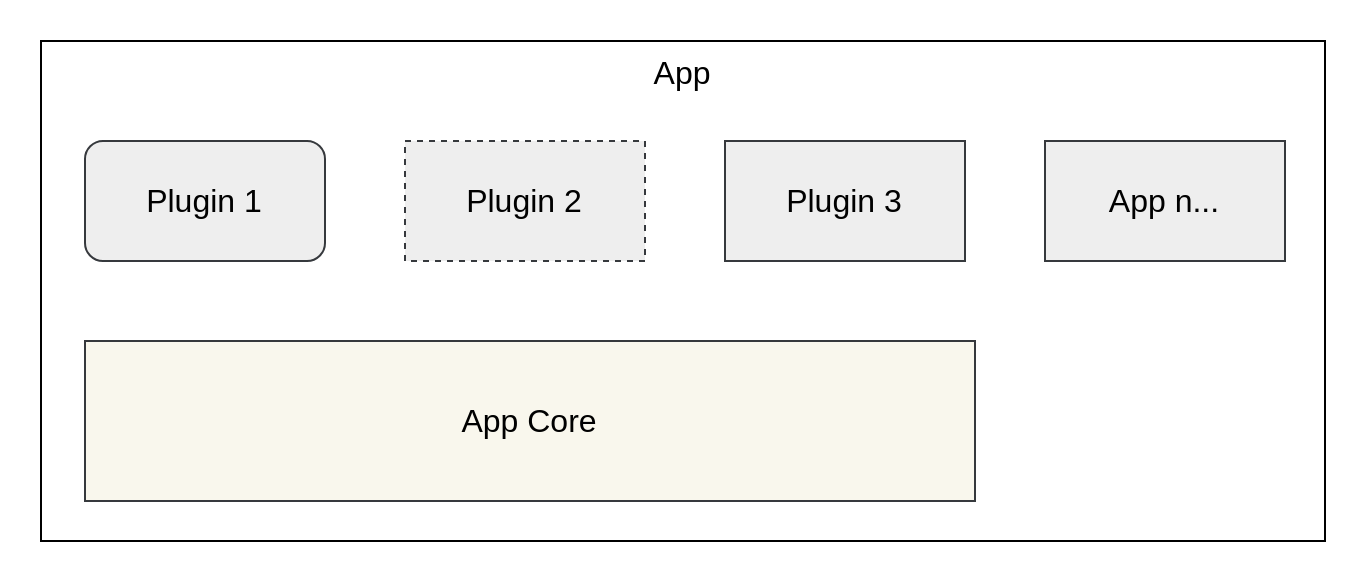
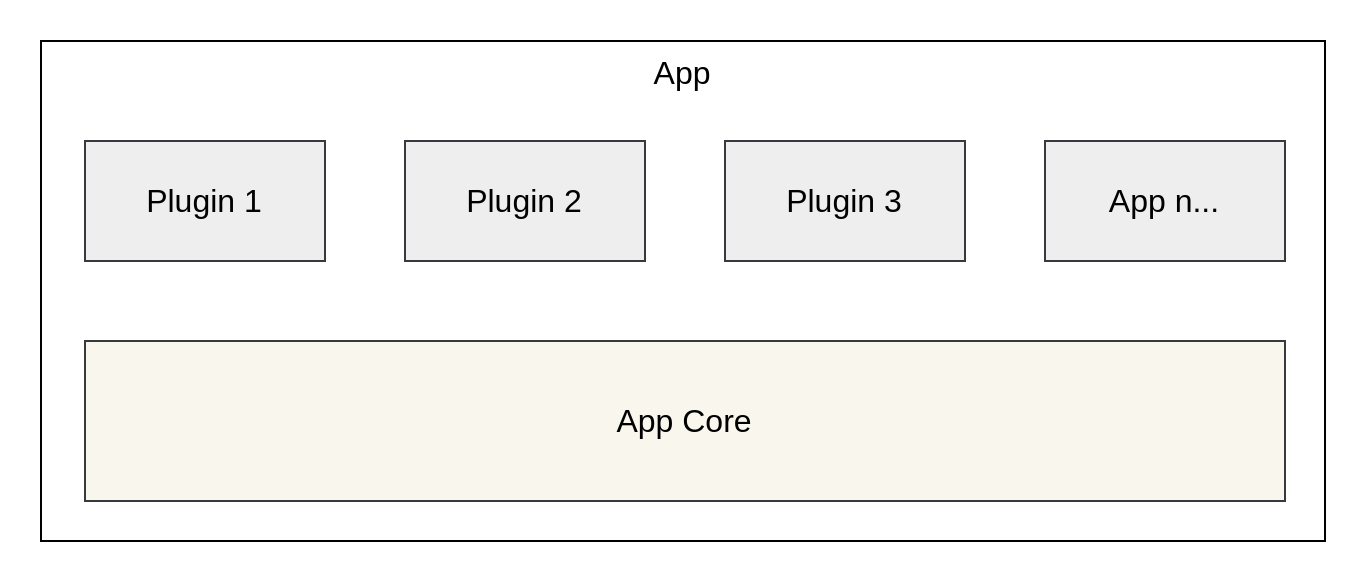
node "Plugin 1": shape rounded rectangle -> rectangle
node "Plugin 2": style dashed -> solid
node "App Core": size 890x160 -> 1200x160
